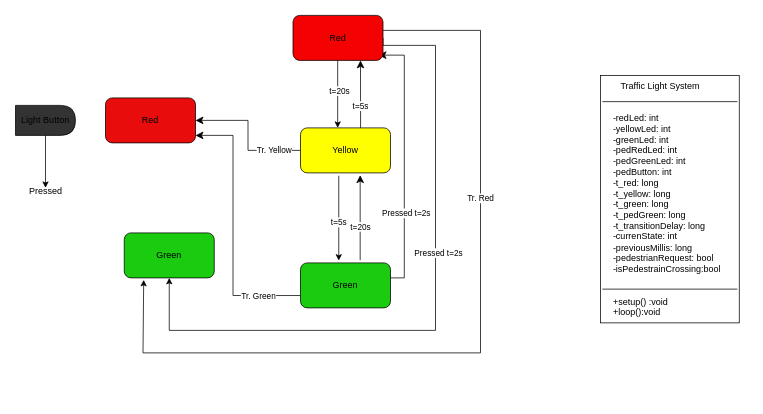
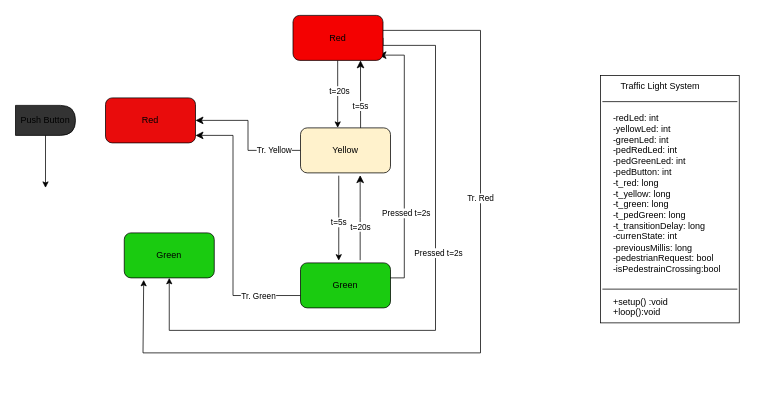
node "Light Button": label "Light Button" -> "Push Button"
node "Yellow": fillcolor #ffff00 -> #fff2cc
node "Pressed": removed
